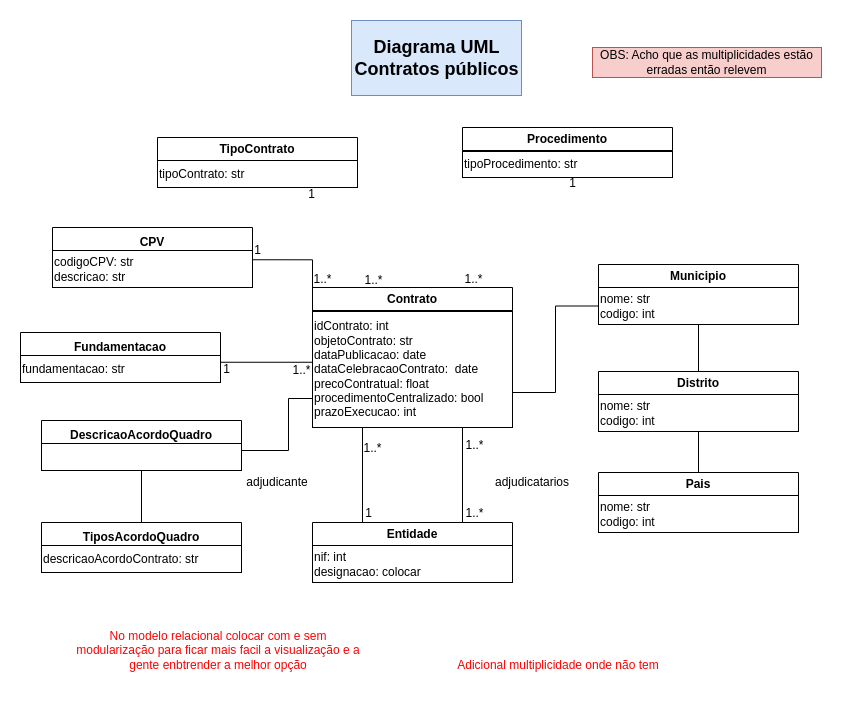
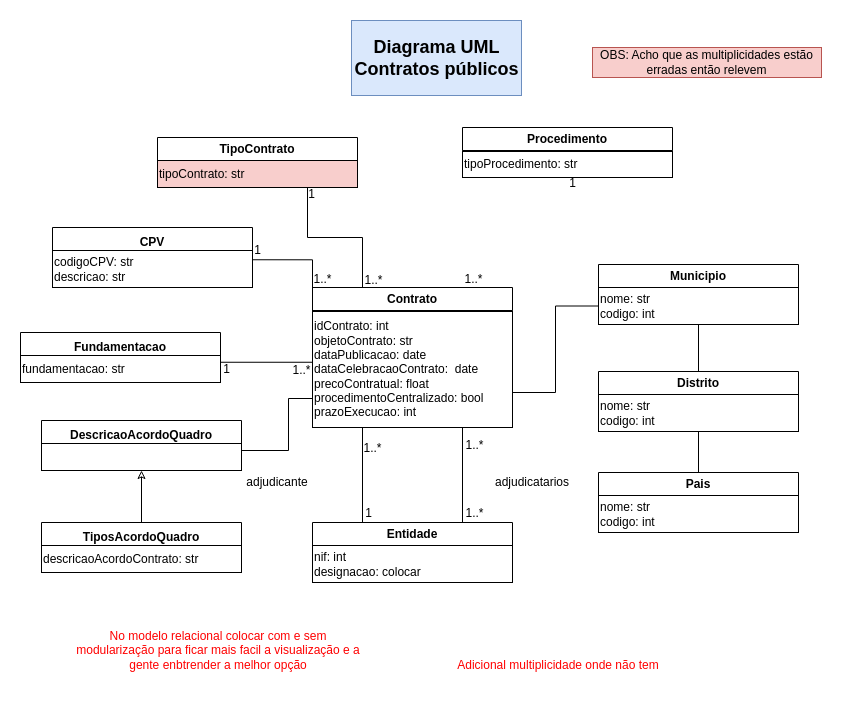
node "tipoContrato: str": fillcolor #ffffff -> #f8cecc
edge "tipoContrato: str" -- "Contrato": added
edge "DescricaoAcordoQuadro" -- "TiposAcordoQuadro": arrowhead none -> classic
